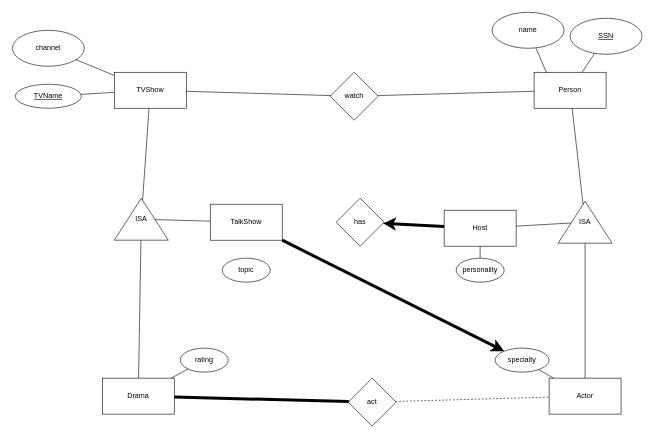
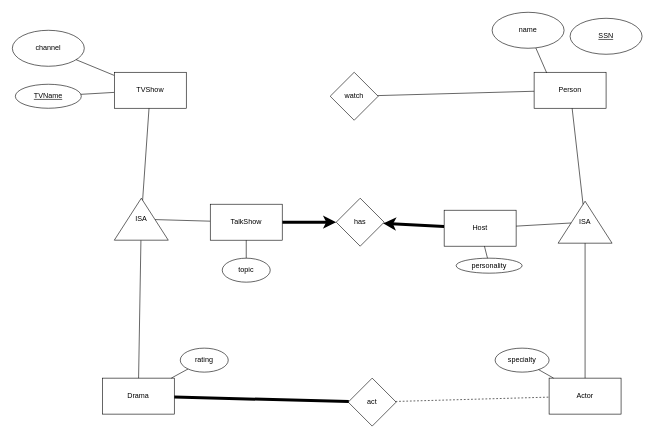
edge "SSN" -- "Person": removed
edge "TVShow" -- "watch": removed
edge "TalkShow" -- "topic": added
node "personality": size 48x24 -> 66x15
edge "TalkShow" -> "specialty": now "TalkShow" -> "has"
